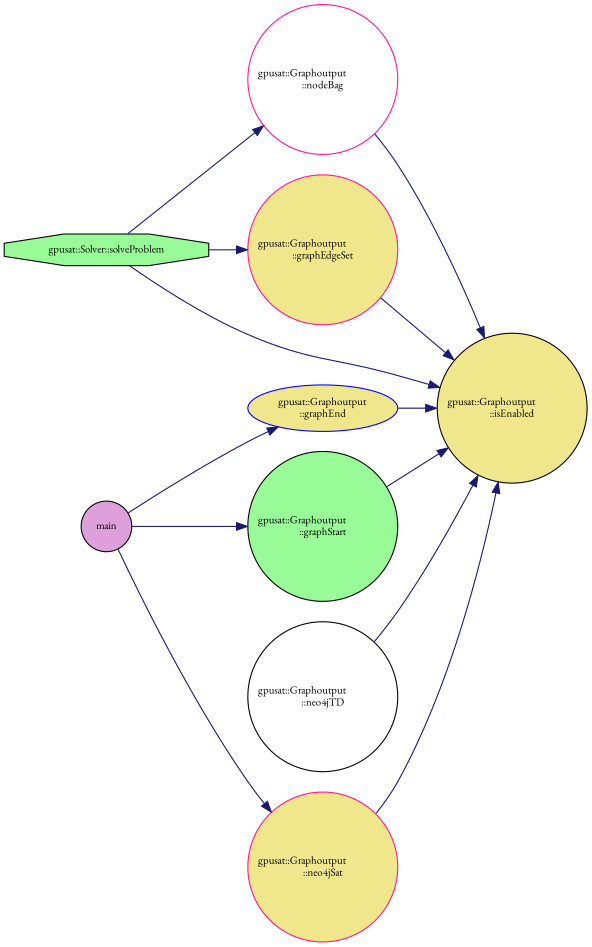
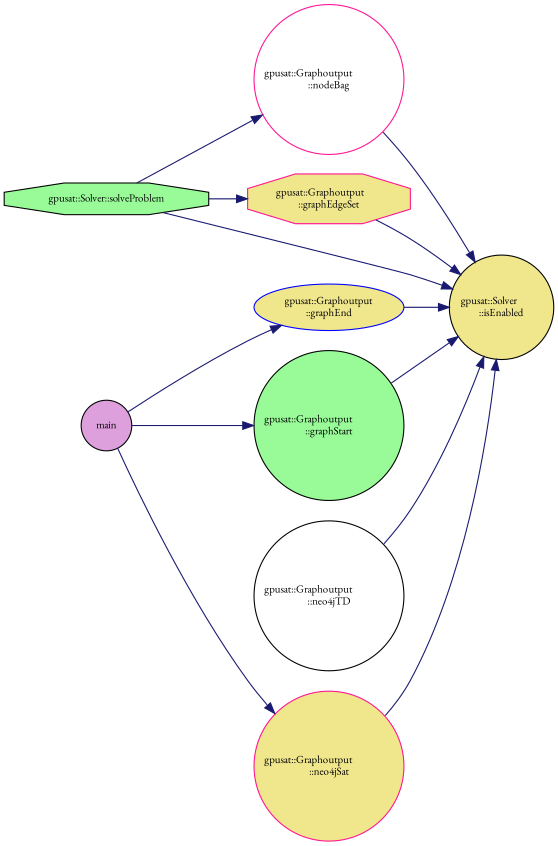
node "gpusat::Graphoutput ::graphEdgeSet": shape circle -> octagon
node "gpusat::Graphoutput ::isEnabled": label "gpusat::Graphoutput ::isEnabled" -> "gpusat::Solver ::isEnabled"
